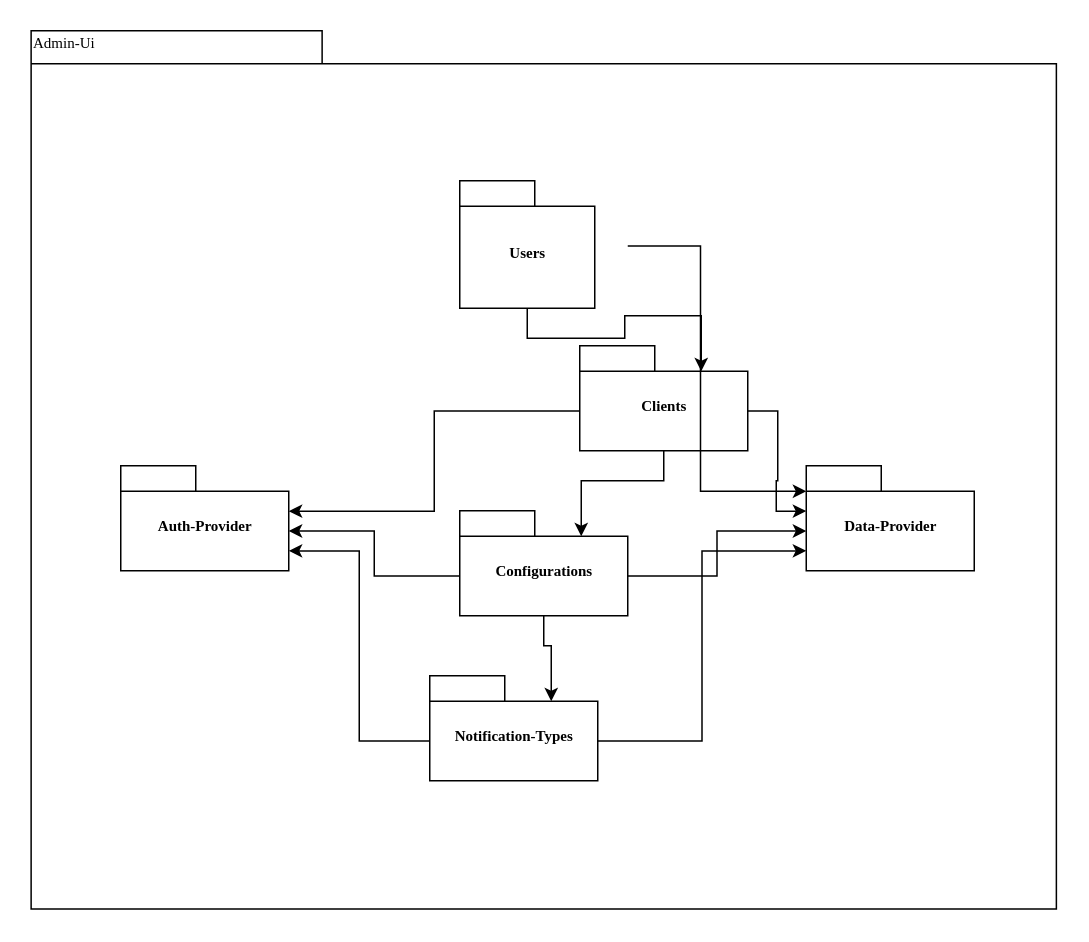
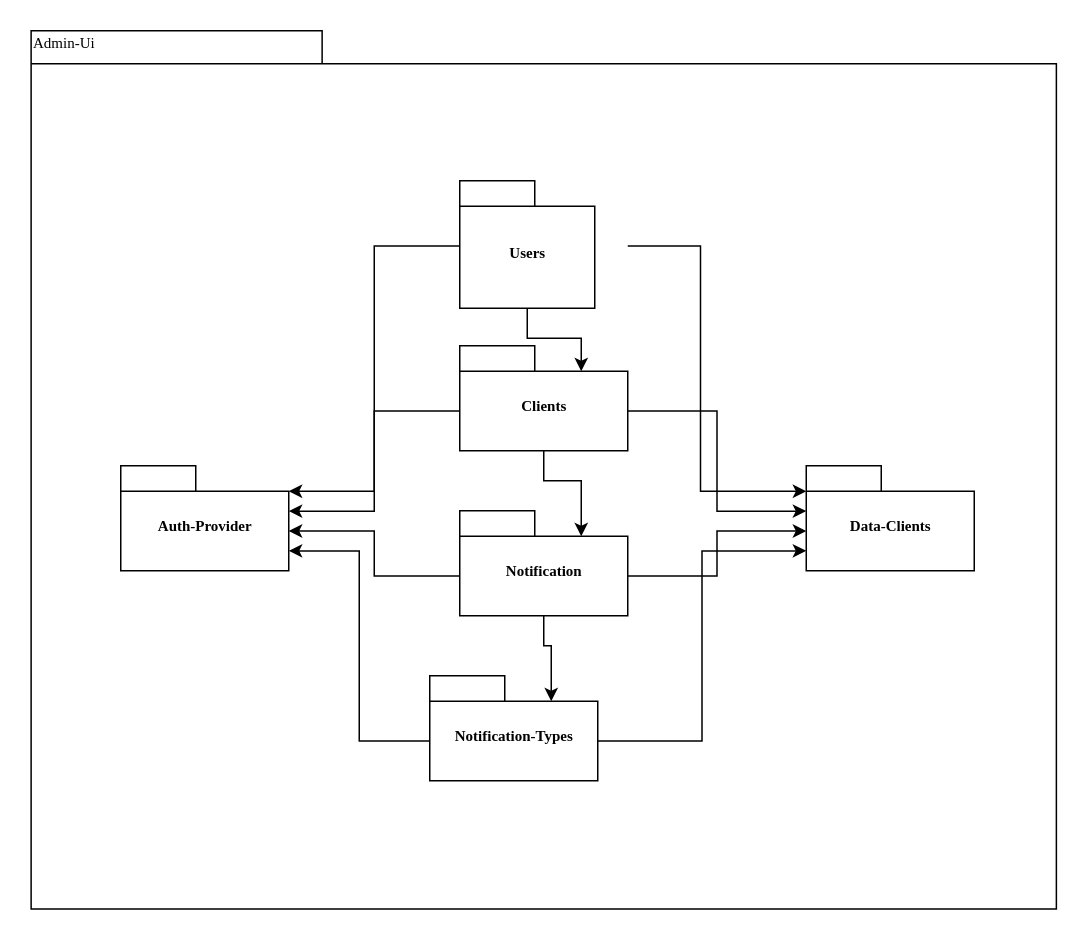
edge "Users" -> "Auth-Provider": added
node "Clients": moved (664, 398) -> (544, 398)
node "Data-Provider": label "Data-Provider" -> "Data-Clients"
node "Configurations": label "Configurations" -> "Notification"
